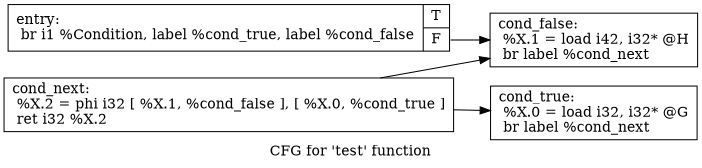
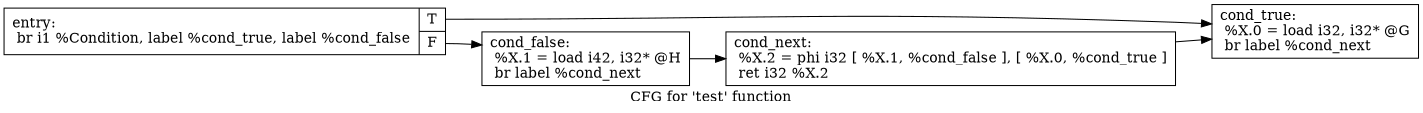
edge "entry:" -> "cond_true:": added
edge "cond_next:" -> "cond_false:": reversed
